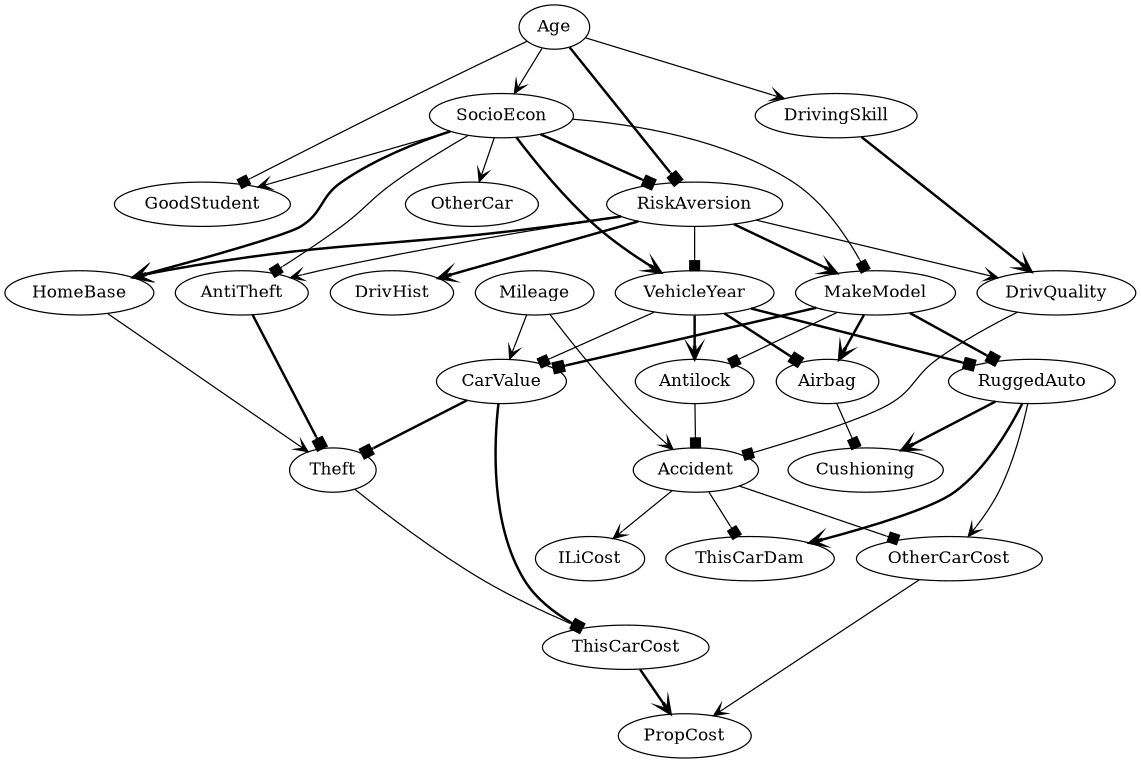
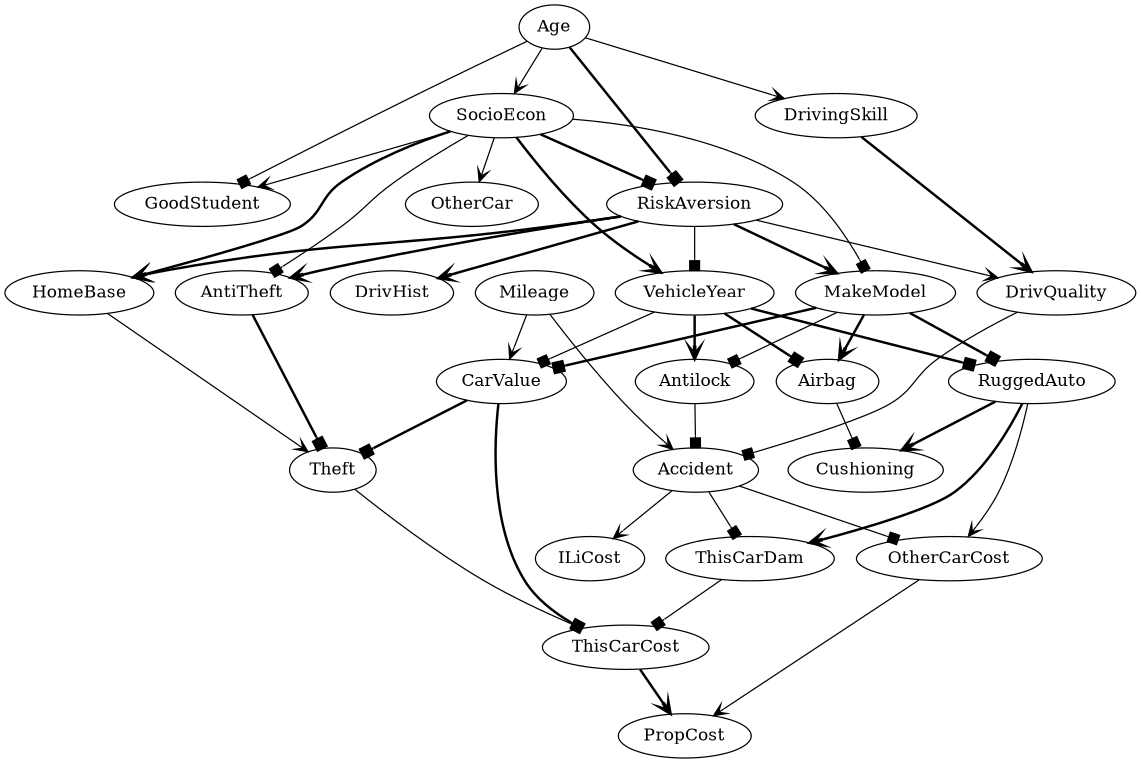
edge "RiskAversion" -> "AntiTheft": style solid -> bold
edge "ThisCarDam" -> "ThisCarCost": added
